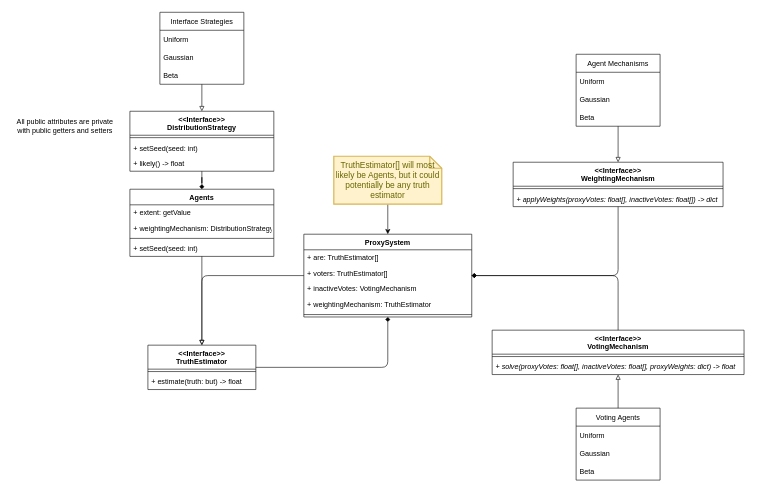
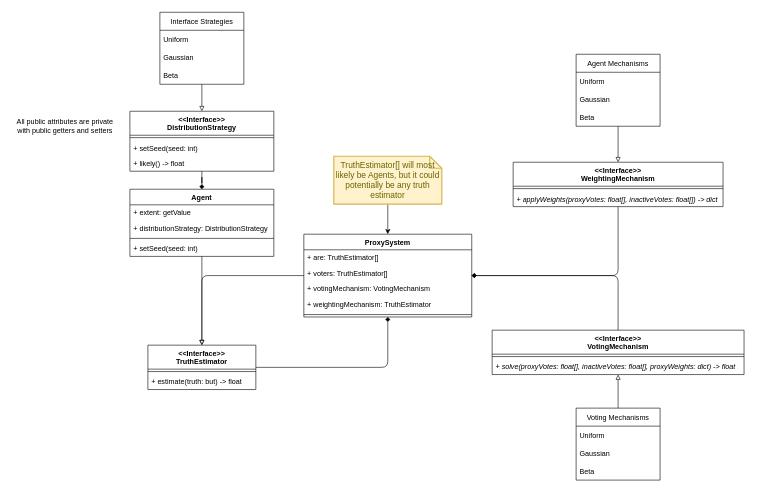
node "Agents": label "Agents" -> "Agent"
node "+ weightingMechanism: DistributionStrategy": label "+ weightingMechanism: DistributionStrategy" -> "+ distributionStrategy: DistributionStrategy"
node "+ inactiveVotes: VotingMechanism": label "+ inactiveVotes: VotingMechanism" -> "+ votingMechanism: VotingMechanism"
node "Voting Agents": label "Voting Agents" -> "Voting Mechanisms"
